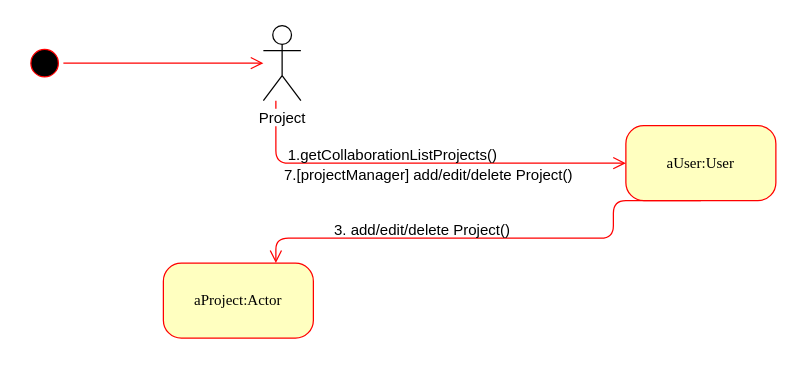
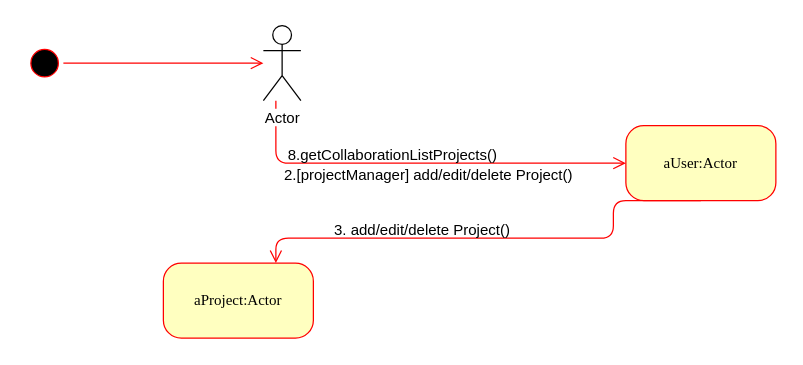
node "Project": label "Project" -> "Actor"
node "1.getCollaborationListProjects()": label "1.getCollaborationListProjects()" -> "8.getCollaborationListProjects()"
node "aUser:User": label "aUser:User" -> "aUser:Actor"
node "7.[projectManager] add/edit/delete Project()": label "7.[projectManager] add/edit/delete Project()" -> "2.[projectManager] add/edit/delete Project()"
